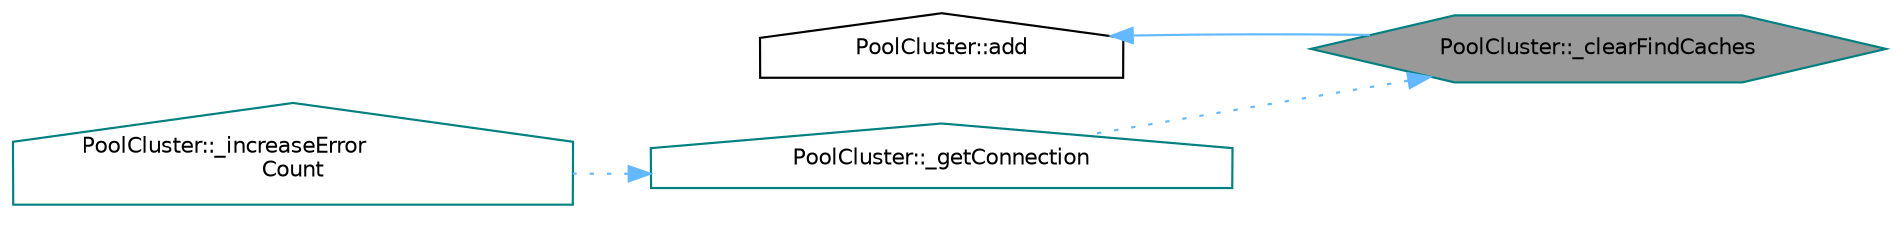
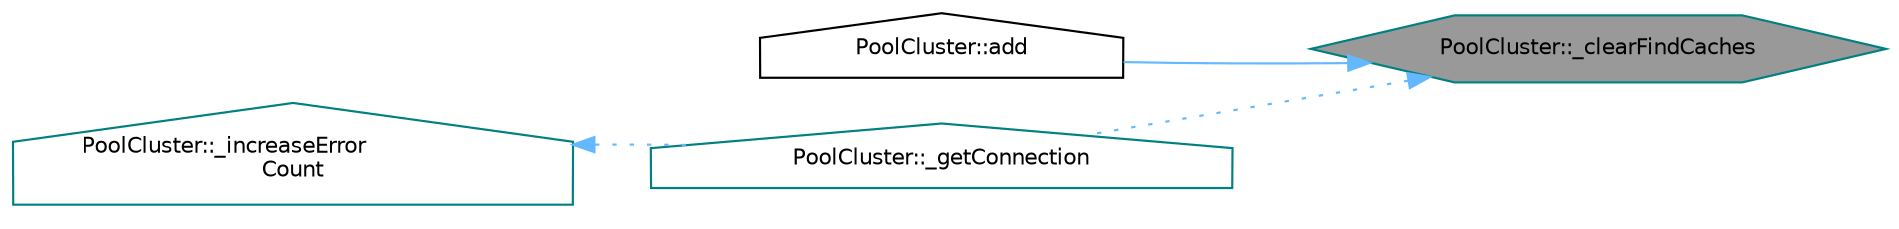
edge "PoolCluster::_clearFindCaches" -> "PoolCluster::add": reversed
edge "PoolCluster::_increaseError Count" -> "PoolCluster::_getConnection": reversed
